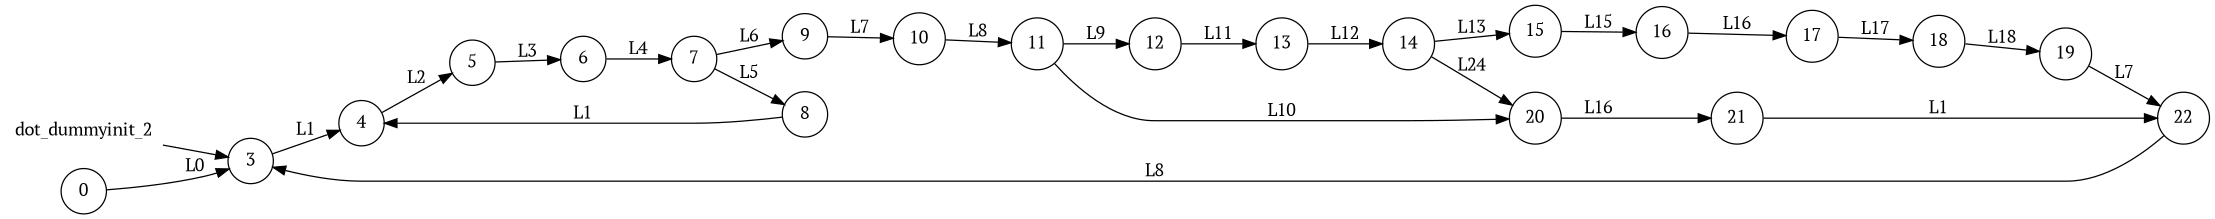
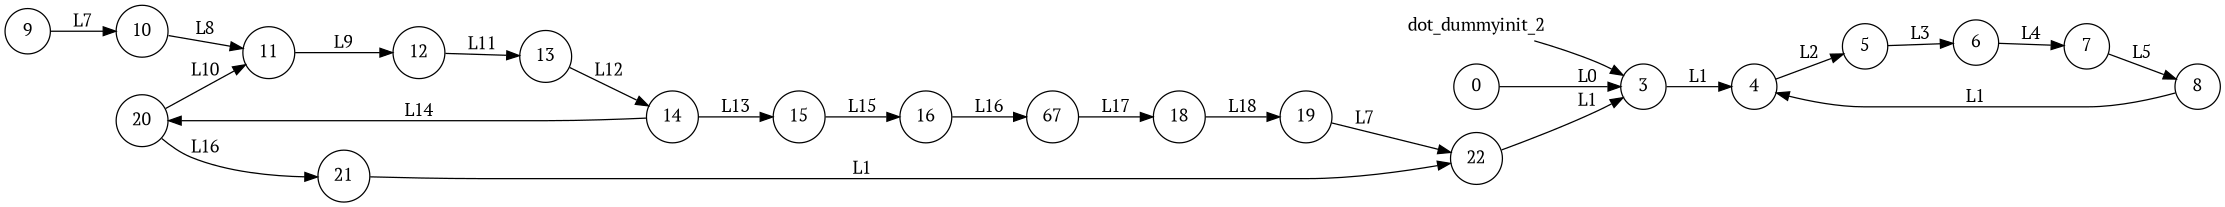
node "17": label "17" -> "67"
edge "7" -> "9": removed, label "L6"
edge "14" -> "20": label "L24" -> "L14"
edge "11" -> "20": reversed
edge "22" -> "3": label "L8" -> "L1"
